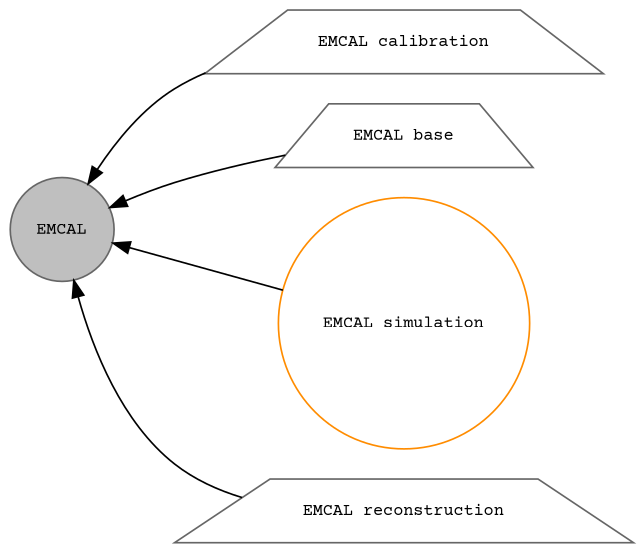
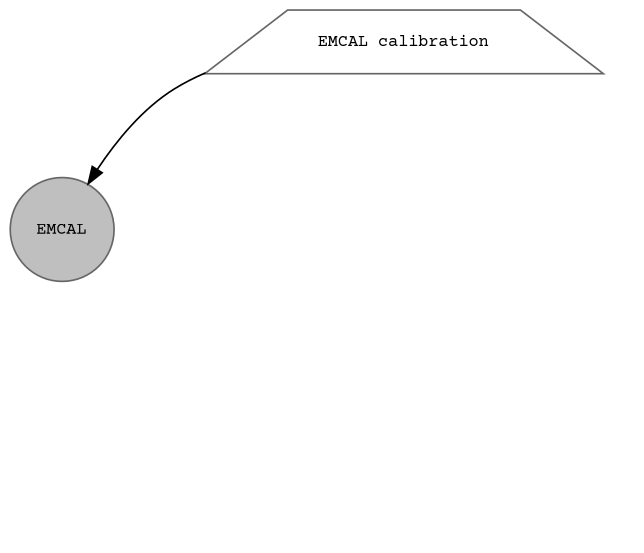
node "EMCAL base": removed
node "EMCAL simulation": removed
node "EMCAL reconstruction": removed
